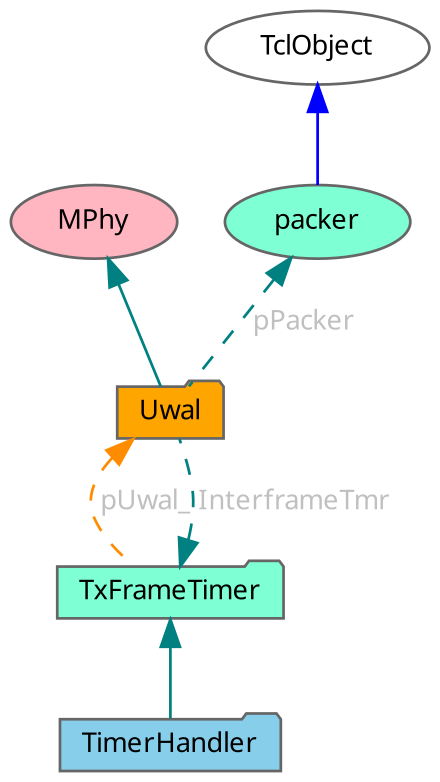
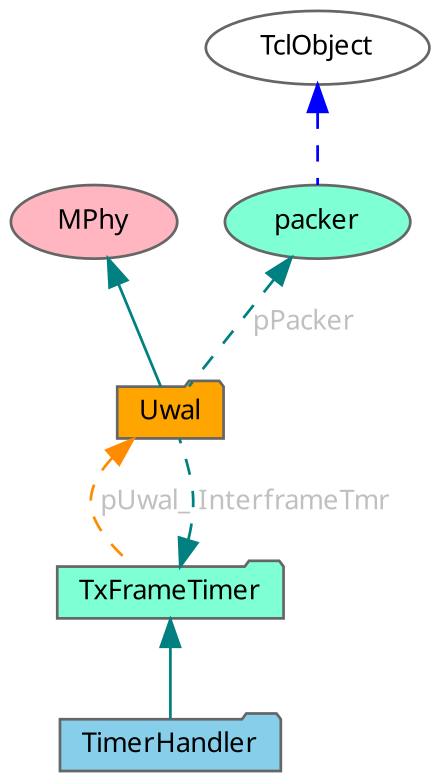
edge "packer" -> "TclObject": style solid -> dashed
